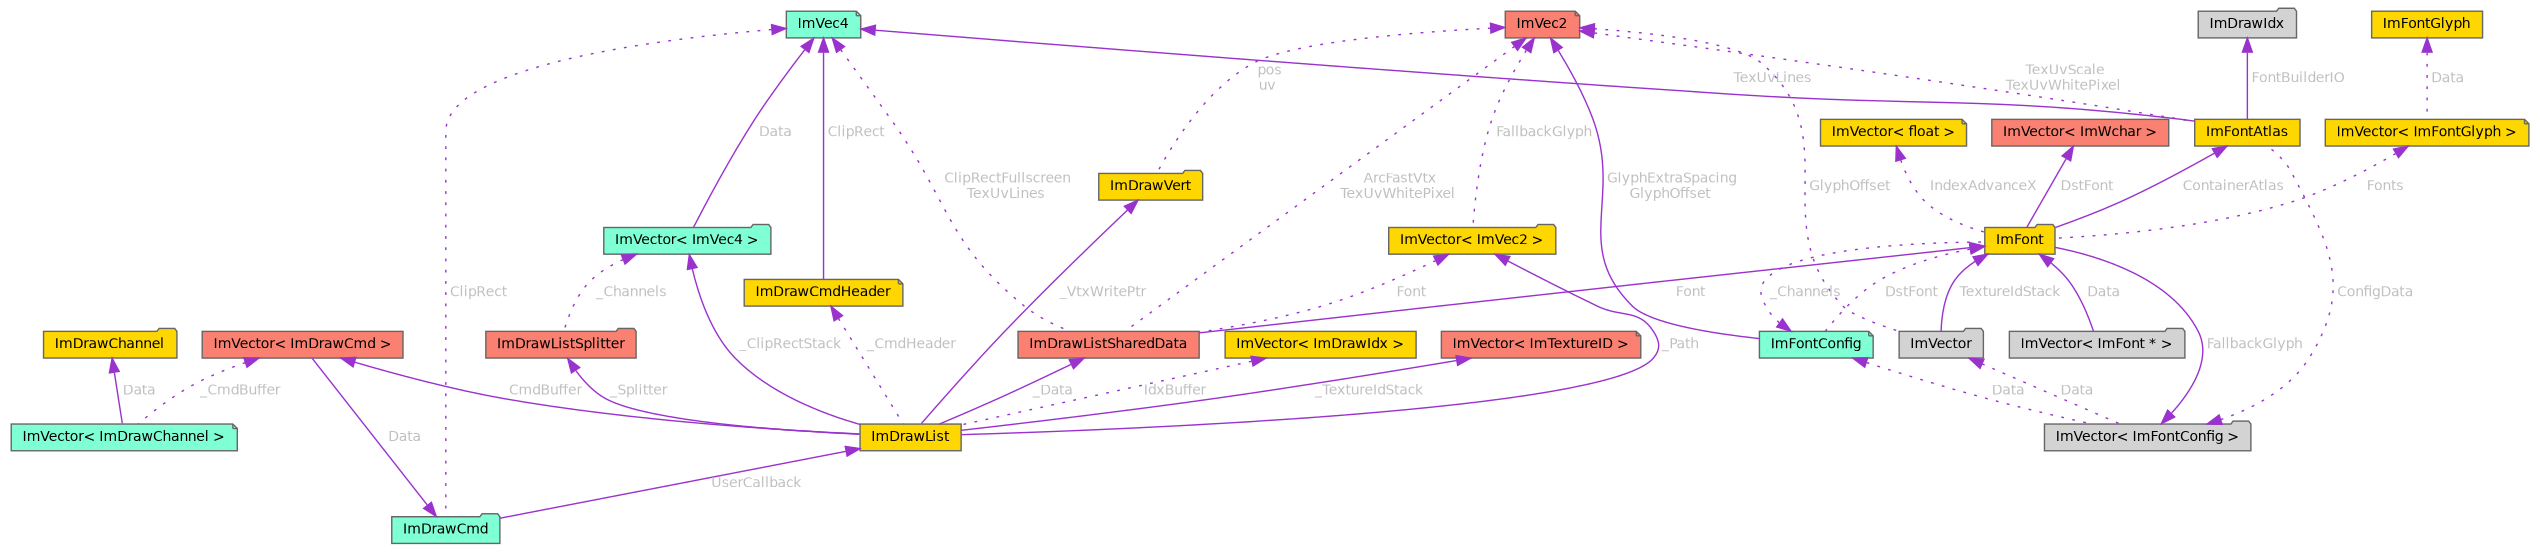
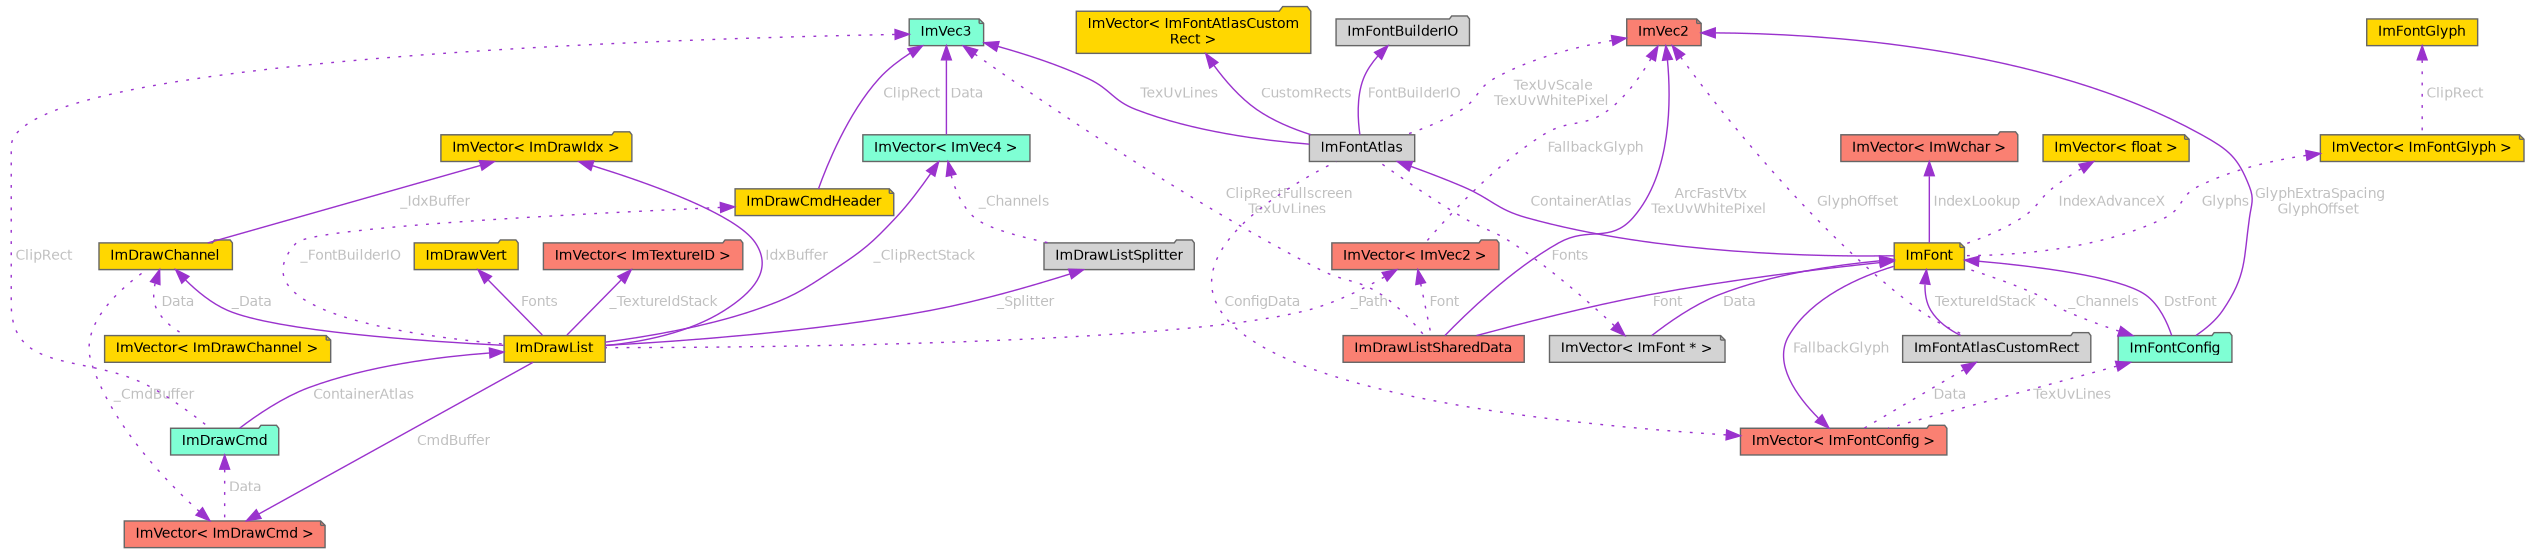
node "ImVec4": label "ImVec4" -> "ImVec3"
node "ImDrawIdx": label "ImDrawIdx" -> "ImFontBuilderIO"
node "ImVector< ImFontAtlasCustom Rect >": added
edge "ImDrawVert" -> "ImVec2": removed, label "pos uv"
edge "ImVector< ImFontGlyph >" -> "ImFontGlyph": label " Data" -> " ClipRect"
node "ImVector< ImWchar >": shape box -> folder
node "ImFontAtlas": fillcolor gold -> lightgrey
edge "ImFont" -> "ImVector< ImWchar >": label " DstFont" -> " IndexLookup"
edge "ImFont" -> "ImVector< ImFontGlyph >": label " Fonts" -> " Glyphs"
edge "ImDrawListSharedData" -> "ImVec2": style dotted -> solid
edge "ImDrawChannel" -> "ImVector< ImDrawIdx >": added, label "_IdxBuffer"
edge "ImFontAtlas" -> "ImVector< ImFont * >": added, label "Fonts"
node "ImVector< ImVec4 >": shape folder -> box
node "ImVector< ImVec2 >": fillcolor gold -> salmon
node "ImFont": shape folder -> note
edge "ImFontConfig" -> "ImFont": style dotted -> solid
edge "ImDrawList" -> "ImDrawVert": label " _VtxWritePtr" -> " Fonts"
node "ImVector< ImDrawCmd >": shape box -> note
node "ImDrawListSplitter": fillcolor salmon -> lightgrey
edge "ImDrawList" -> "ImDrawCmdHeader": label " _CmdHeader" -> " _FontBuilderIO"
node "ImVector< ImDrawIdx >": shape box -> folder
node "ImVector< ImTextureID >": shape note -> folder
node "ImFontConfig": shape note -> folder
node "ImVector": label "ImVector" -> "ImFontAtlasCustomRect"
node "ImVector< ImFont * >": shape folder -> note
edge "ImVector< ImDrawChannel >" -> "ImVector< ImDrawCmd >": now "ImDrawChannel" -> "ImVector< ImDrawCmd >"
edge "ImVector< ImFontConfig >" -> "ImFontConfig": label " Data" -> " TexUvLines"
edge "ImDrawList" -> "ImVector< ImDrawIdx >": style dotted -> solid
edge "ImDrawList" -> "ImDrawListSharedData": now "ImDrawList" -> "ImDrawChannel"
edge "ImVector< ImDrawChannel >" -> "ImDrawChannel": style solid -> dotted
edge "ImDrawList" -> "ImVector< ImVec2 >": style solid -> dotted
edge "ImVector< ImDrawCmd >" -> "ImDrawCmd": style solid -> dotted
node "ImVector< ImDrawChannel >": fillcolor aquamarine -> gold
node "ImVector< ImFontConfig >": fillcolor lightgrey -> salmon
edge "ImDrawCmd" -> "ImDrawList": label " UserCallback" -> " ContainerAtlas"
